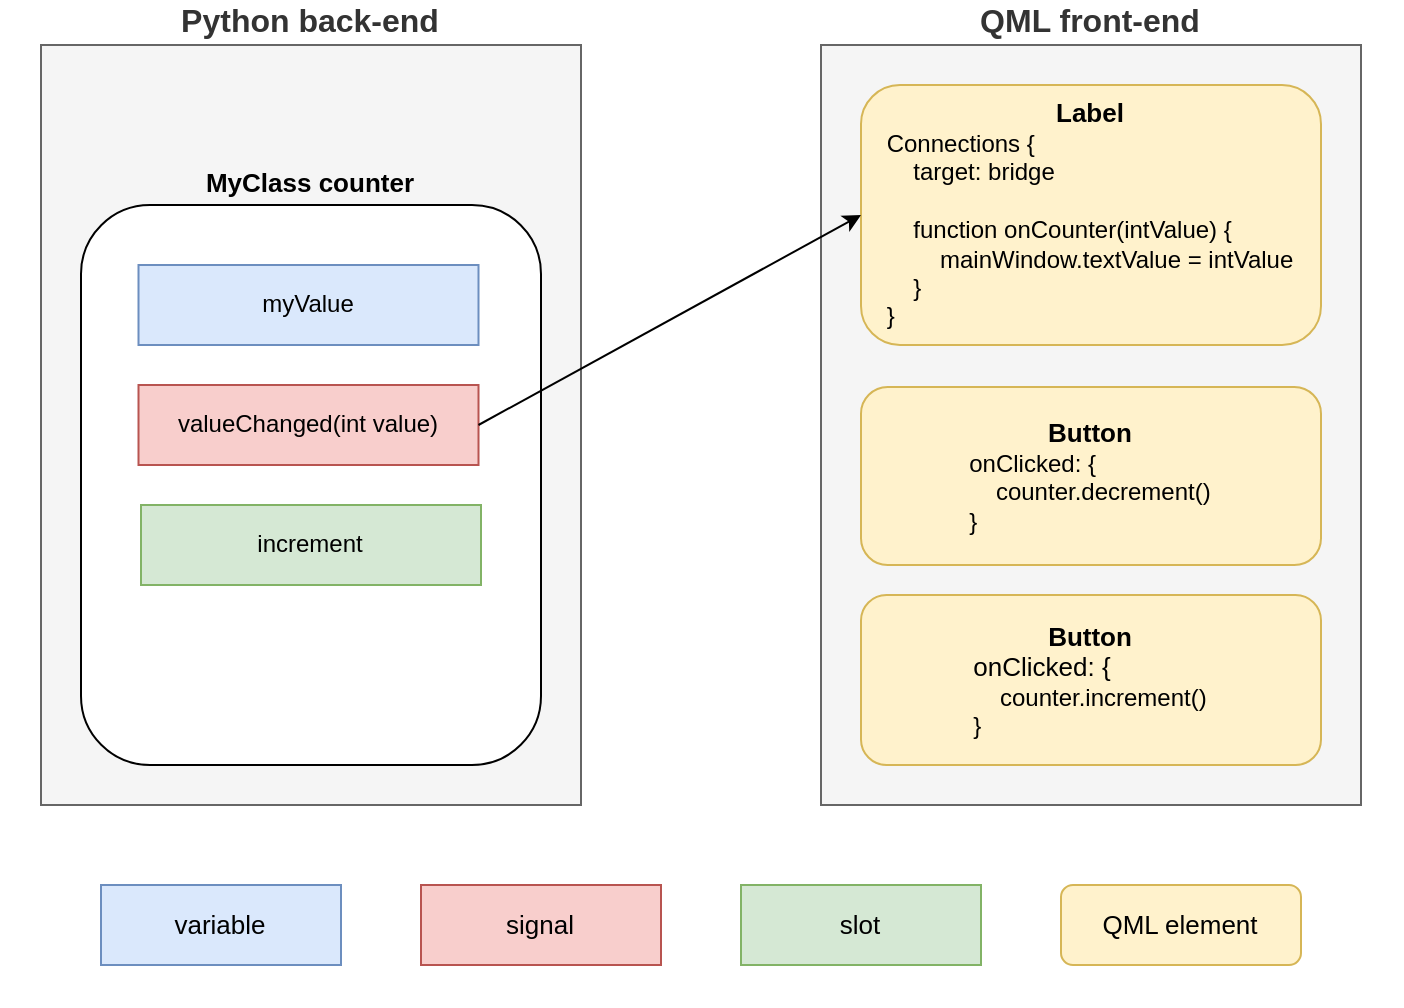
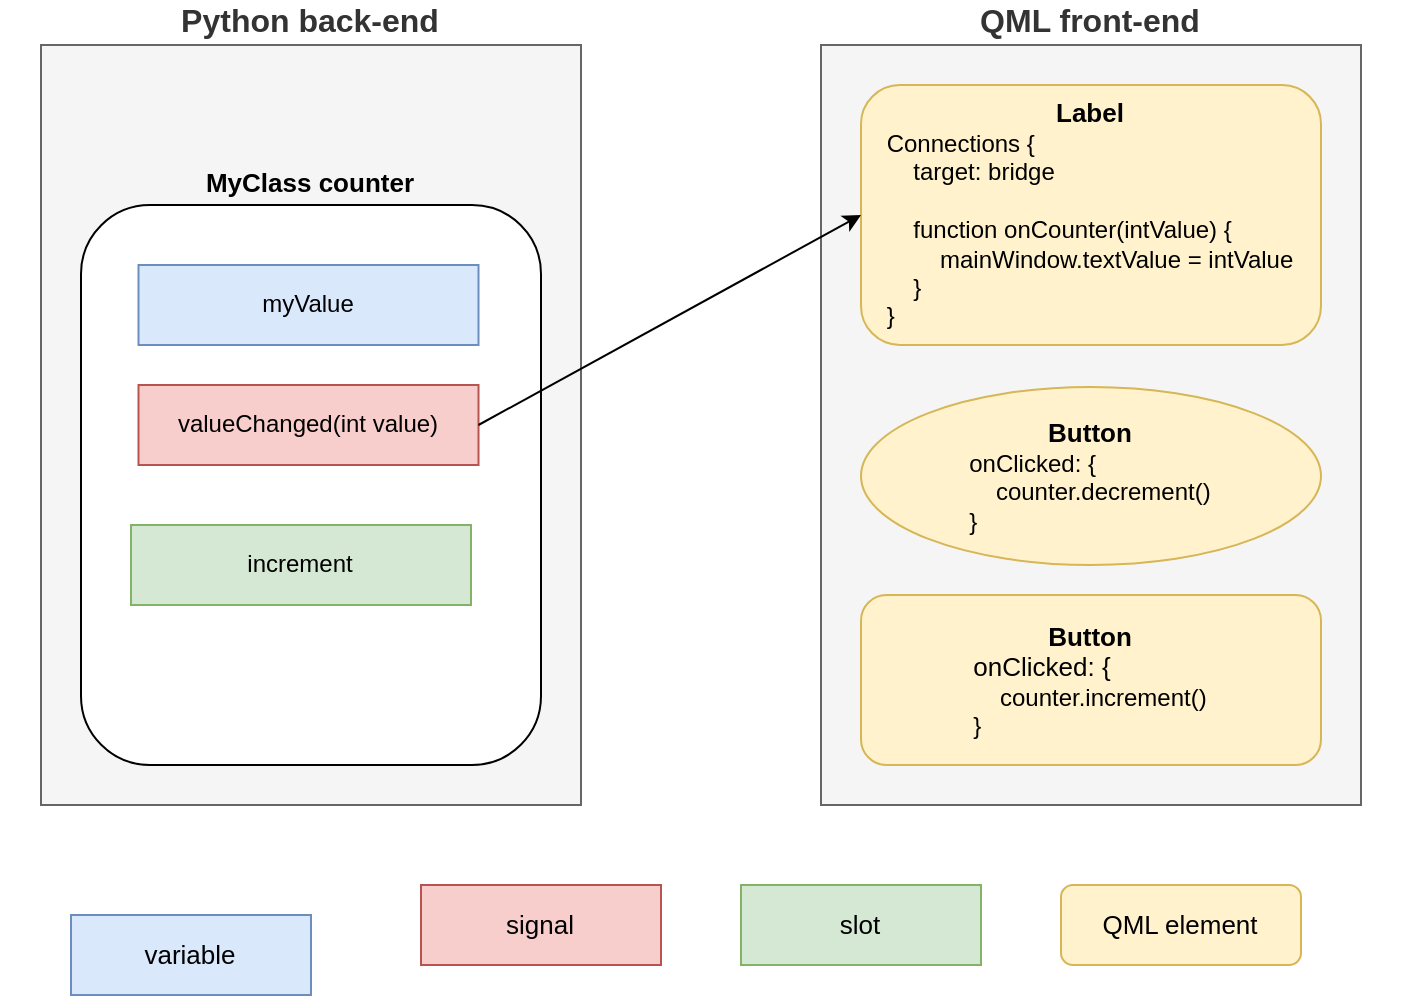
node "Button onClicked: { counter.decrement() }": shape rounded rectangle -> ellipse
node "increment": moved (311, 545) -> (301, 565)
node "variable": moved (221, 925) -> (191, 955)
